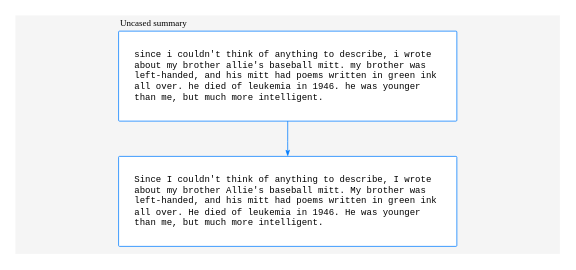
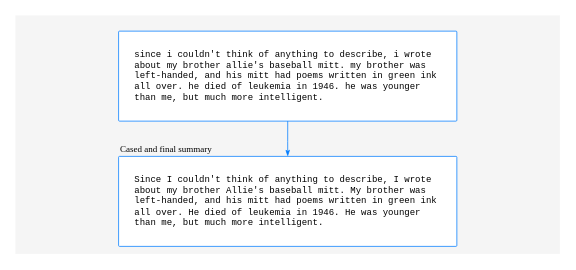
node "Uncased summary": removed
node "Cased and final summary": added
